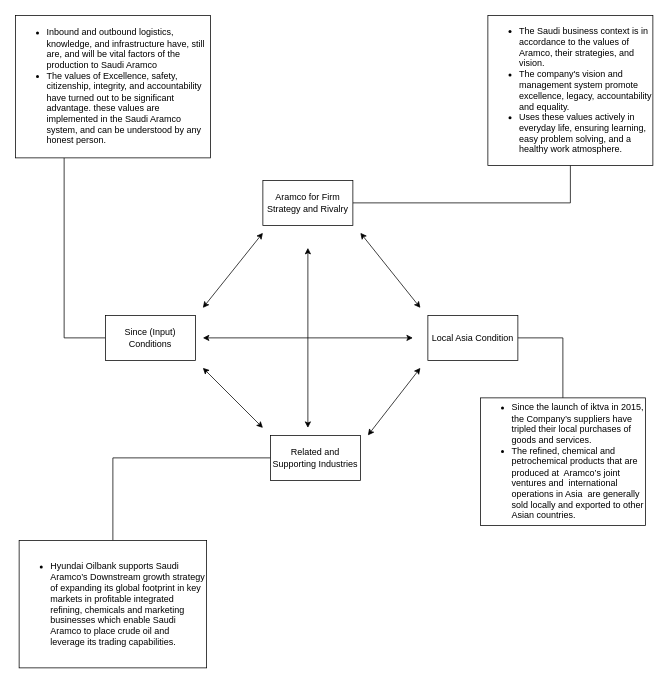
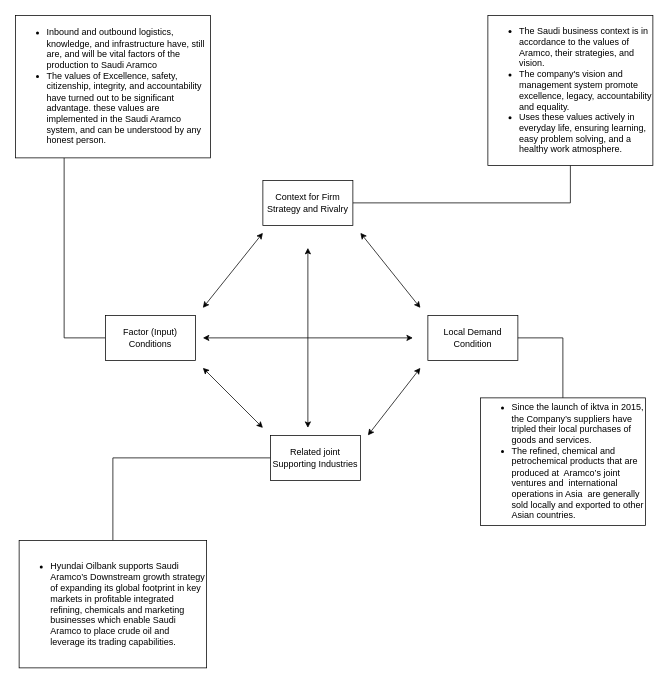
node "Aramco for Firm Strategy and Rivalry": label "Aramco for Firm Strategy and Rivalry" -> "Context for Firm Strategy and Rivalry"
node "Since (Input) Conditions": label "Since (Input) Conditions" -> "Factor (Input) Conditions"
node "Local Asia Condition": label "Local Asia Condition" -> "Local Demand Condition"
node "Related and Supporting Industries": label "Related and Supporting Industries" -> "Related joint Supporting Industries"
